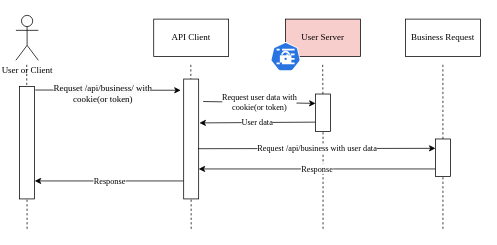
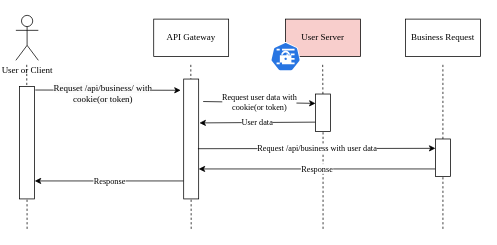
node "API Client": label "API Client" -> "API Gateway"
